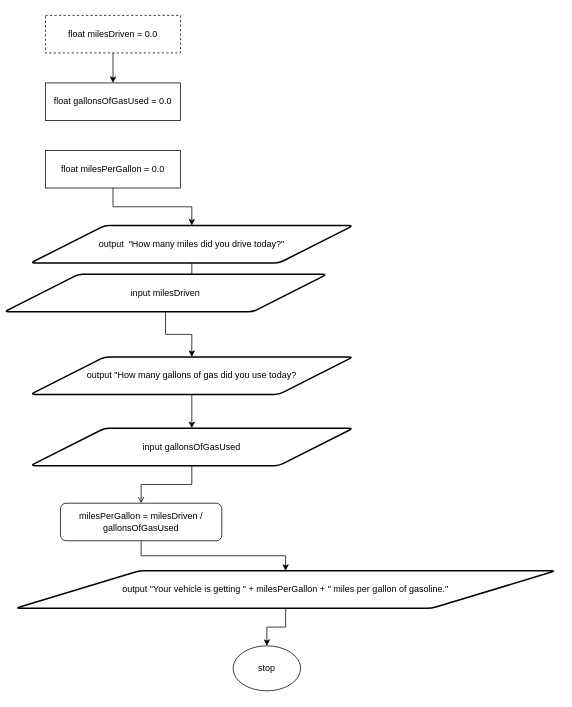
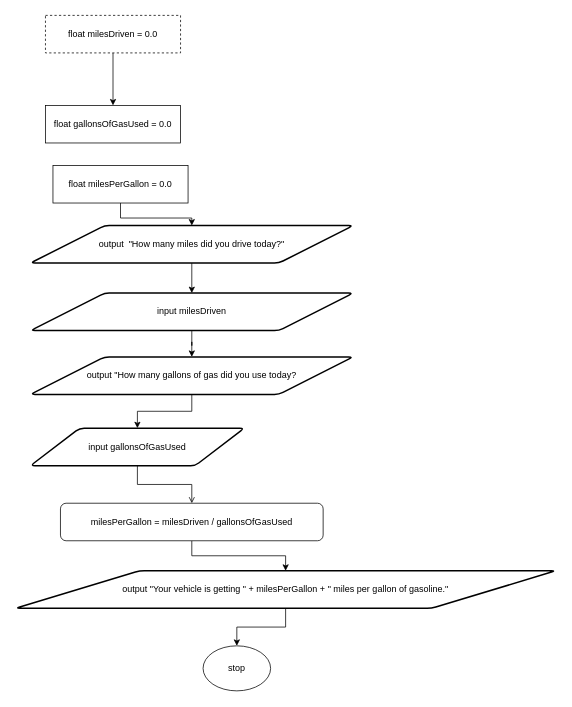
node "float gallonsOfGasUsed = 0.0": moved (113, 102) -> (113, 124)
node "float milesPerGallon = 0.0": moved (113, 169) -> (120, 184)
node "input milesDriven": moved (165, 293) -> (192, 312)
node "input gallonsOfGasUsed": size 323x38 -> 214x38
node "milesPerGallon = milesDriven / gallonsOfGasUsed": size 161x38 -> 263x38
node "stop": moved (267, 668) -> (237, 668)
